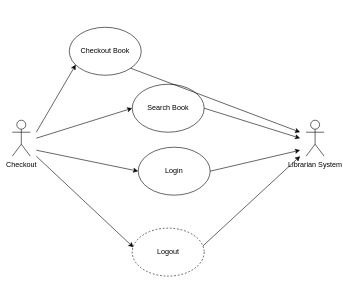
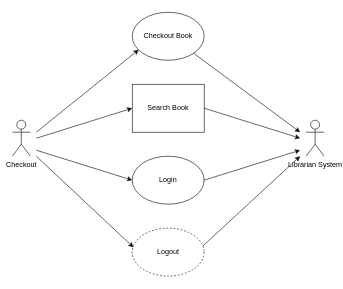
node "Checkout Book": moved (105, 51) -> (168, 36)
node "Search Book": shape ellipse -> rectangle
node "Login": moved (174, 171) -> (168, 180)
